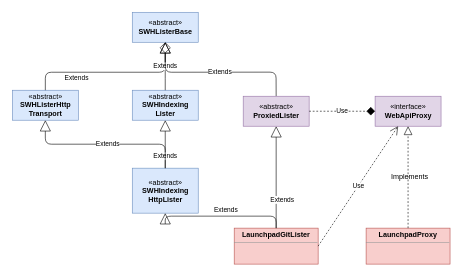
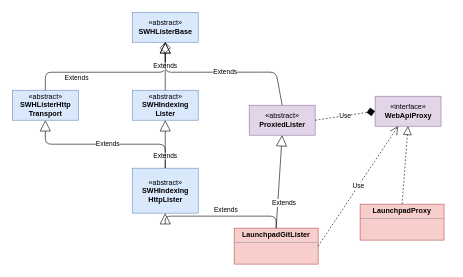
node "«abstract» ProxiedLister": moved (276, 111) -> (282, 120)
node "Implements": removed
node "LaunchpadProxy": moved (408, 246) -> (402, 222)
